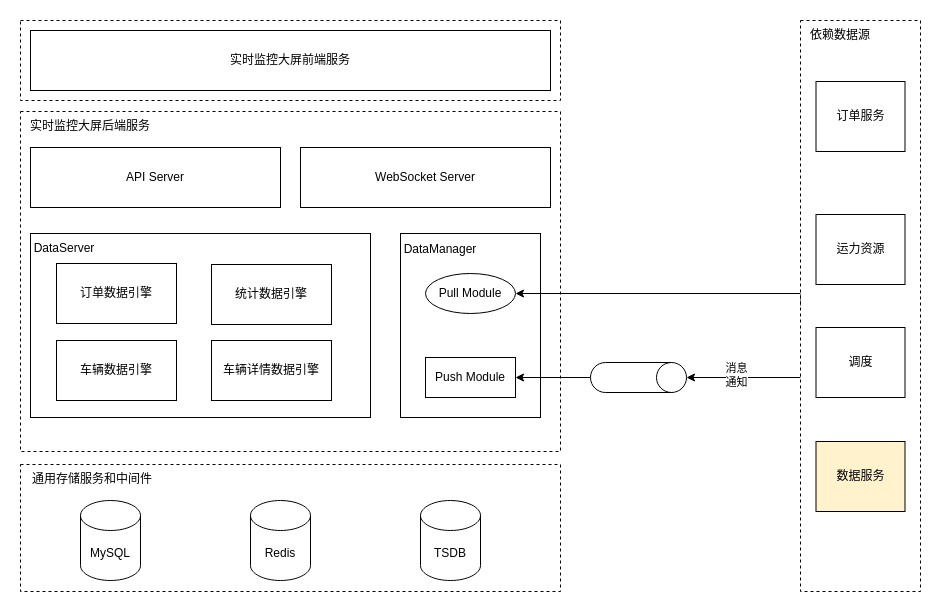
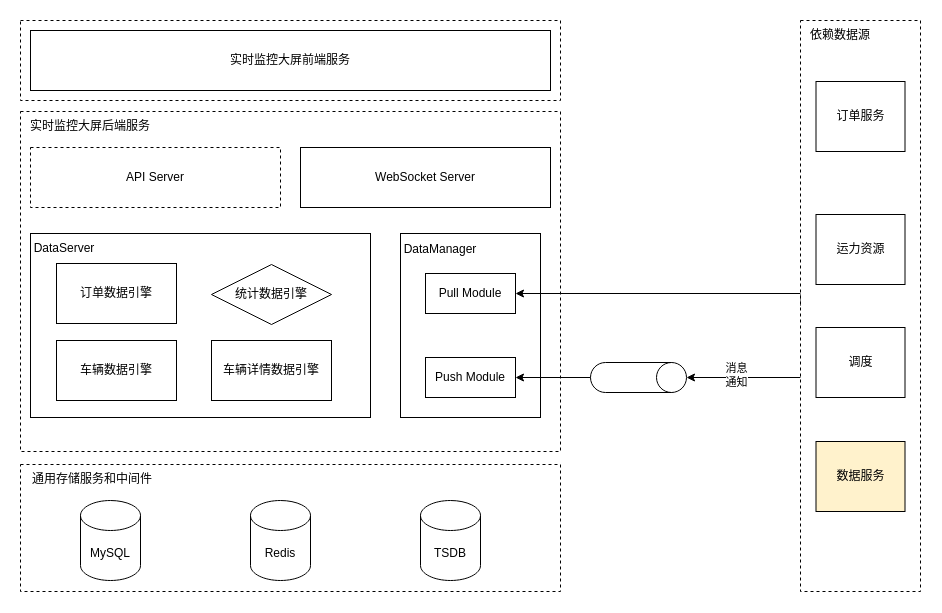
node "API Server": style solid -> dashed
node "Pull Module": shape ellipse -> rectangle
node "统计数据引擎": shape rectangle -> diamond
